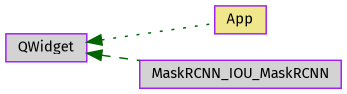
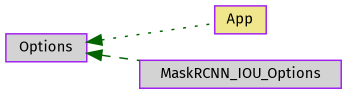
node "QWidget": label "QWidget" -> "Options"
node "MaskRCNN_IOU_MaskRCNN": label "MaskRCNN_IOU_MaskRCNN" -> "MaskRCNN_IOU_Options"
